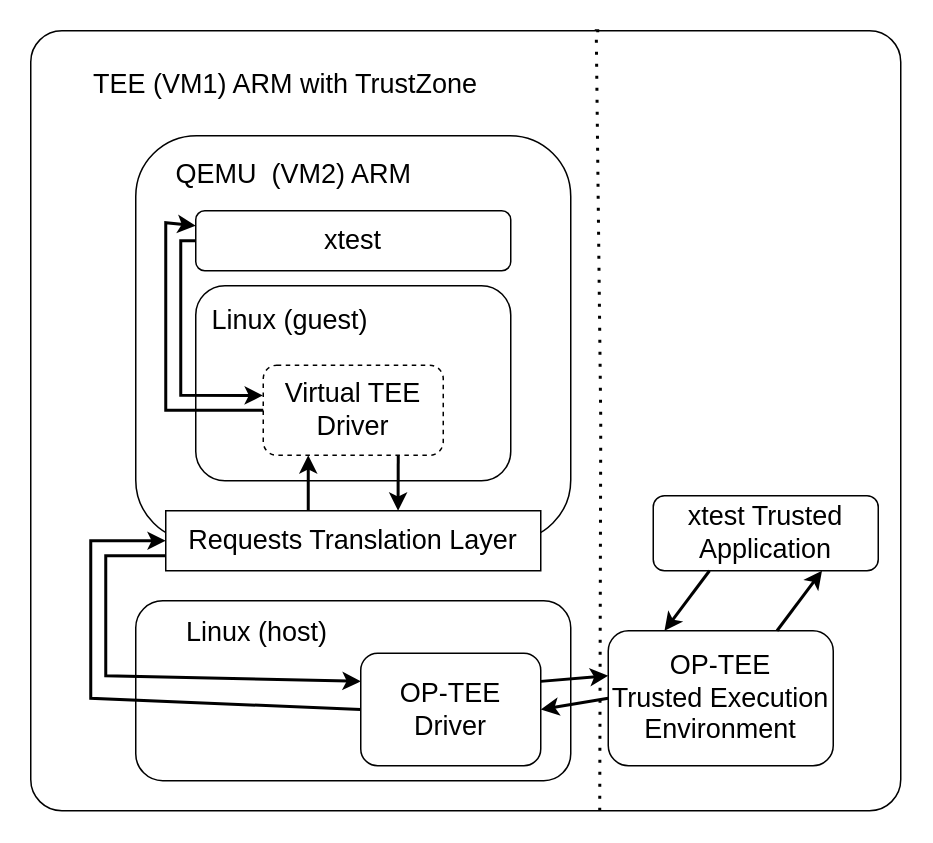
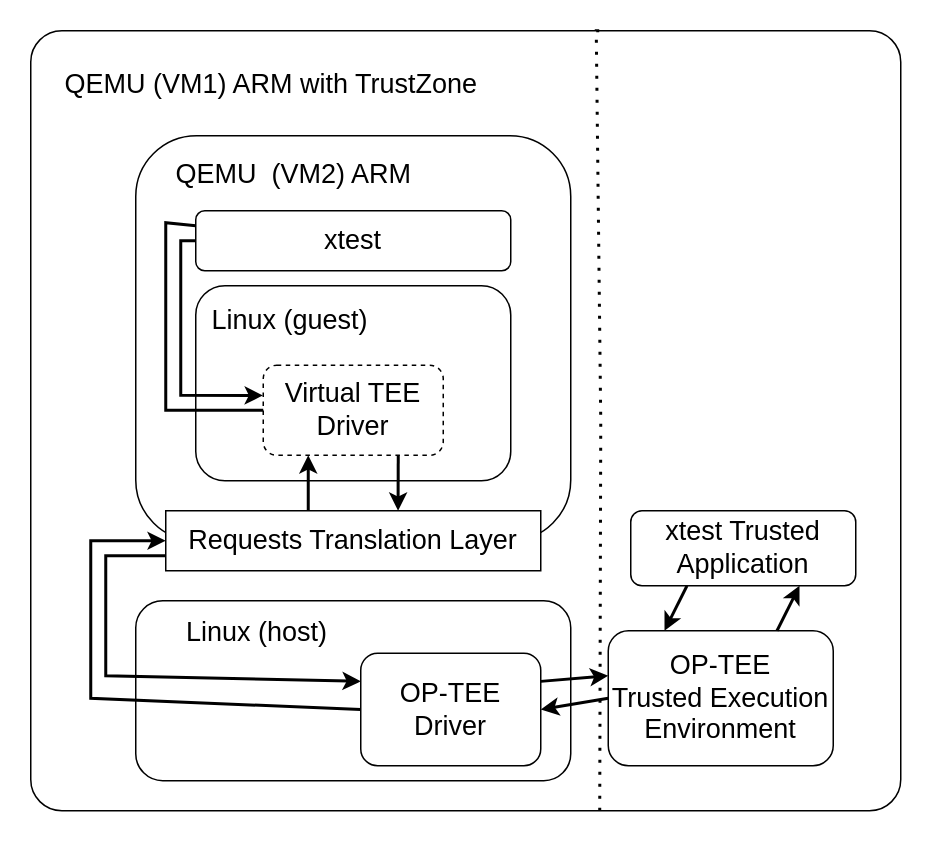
node "TEE (VM1) ARM with TrustZone": label "TEE (VM1) ARM with TrustZone" -> "QEMU (VM1) ARM with TrustZone"
edge "Virtual TEE Driver" -> "xtest": arrowhead classic -> none
node "xtest Trusted Application": moved (766, 533) -> (743, 548)
